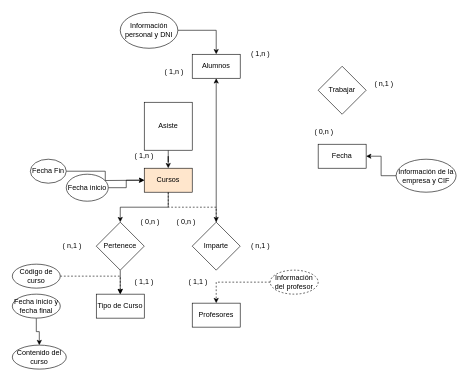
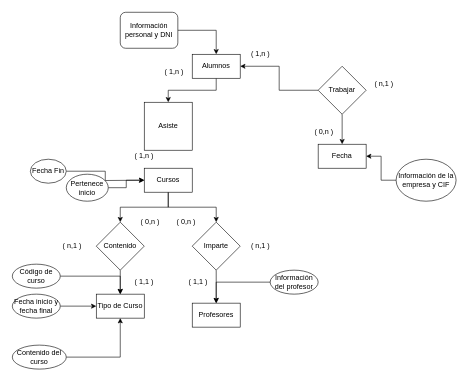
node "Información personal y DNI": shape ellipse -> rounded rectangle
edge "Trabajar" -> "Alumnos": added
edge "Alumnos" -> "Asiste": added
edge "Trabajar" -> "Fecha": added
edge "Imparte" -> "Alumnos": now "Imparte" -> "Profesores"
edge "Asiste" -> "Cursos": removed
node "Información de la empresa y CIF": size 60x33 -> 60x42
node "Cursos": fillcolor #ffe6cc -> #ffffff
node "Fecha inicio": label "Fecha inicio" -> "Pertenece inicio"
edge "Cursos" -> "Imparte": style dashed -> solid
node "Pertenece": label "Pertenece" -> "Contenido"
edge "Código de curso" -> "Tipo de Curso": style dashed -> solid
edge "Información del profesor" -> "Profesores": style dashed -> solid
node "Información del profesor": style dashed -> solid
edge "Contenido del curso" -> "Tipo de Curso": added
edge "Fecha inicio y fecha final" -> "Contenido del curso": now "Fecha inicio y fecha final" -> "Tipo de Curso"
